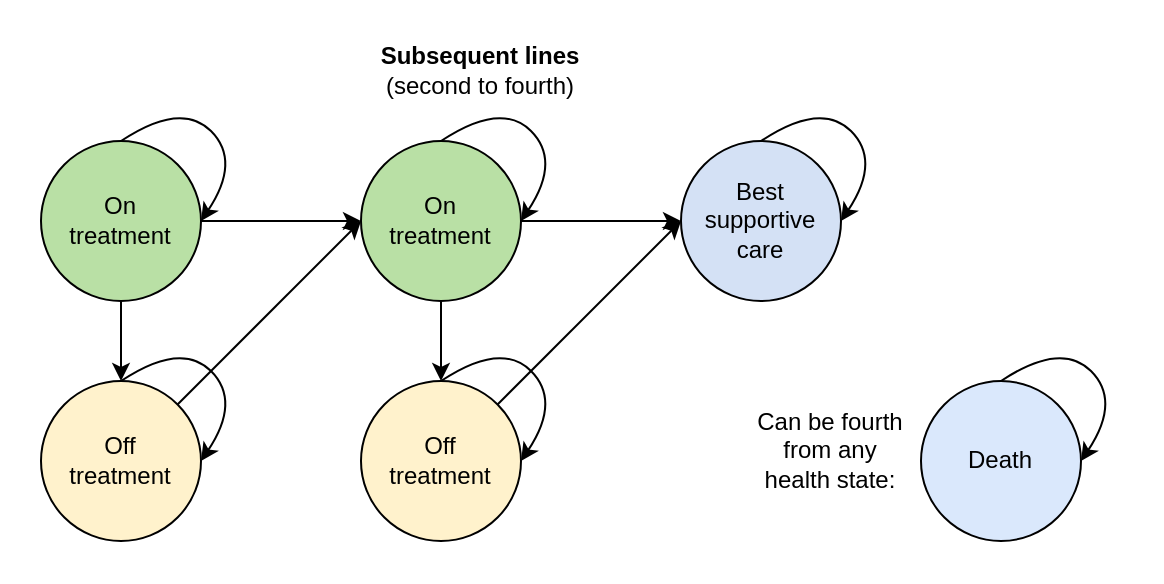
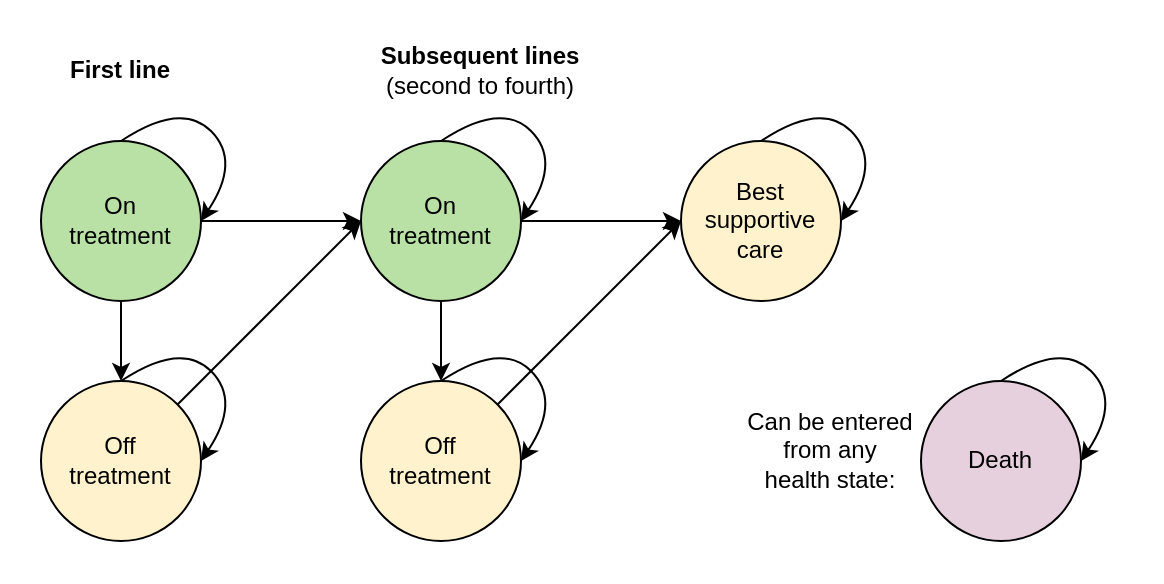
node "First line": added
node "Best supportive care": fillcolor #d4e1f5 -> #fff2cc
node "Can be fourth from any health state:": label "Can be fourth from any health state:" -> "Can be entered from any health state:"
node "Death": fillcolor #dae8fc -> #e6d0de
